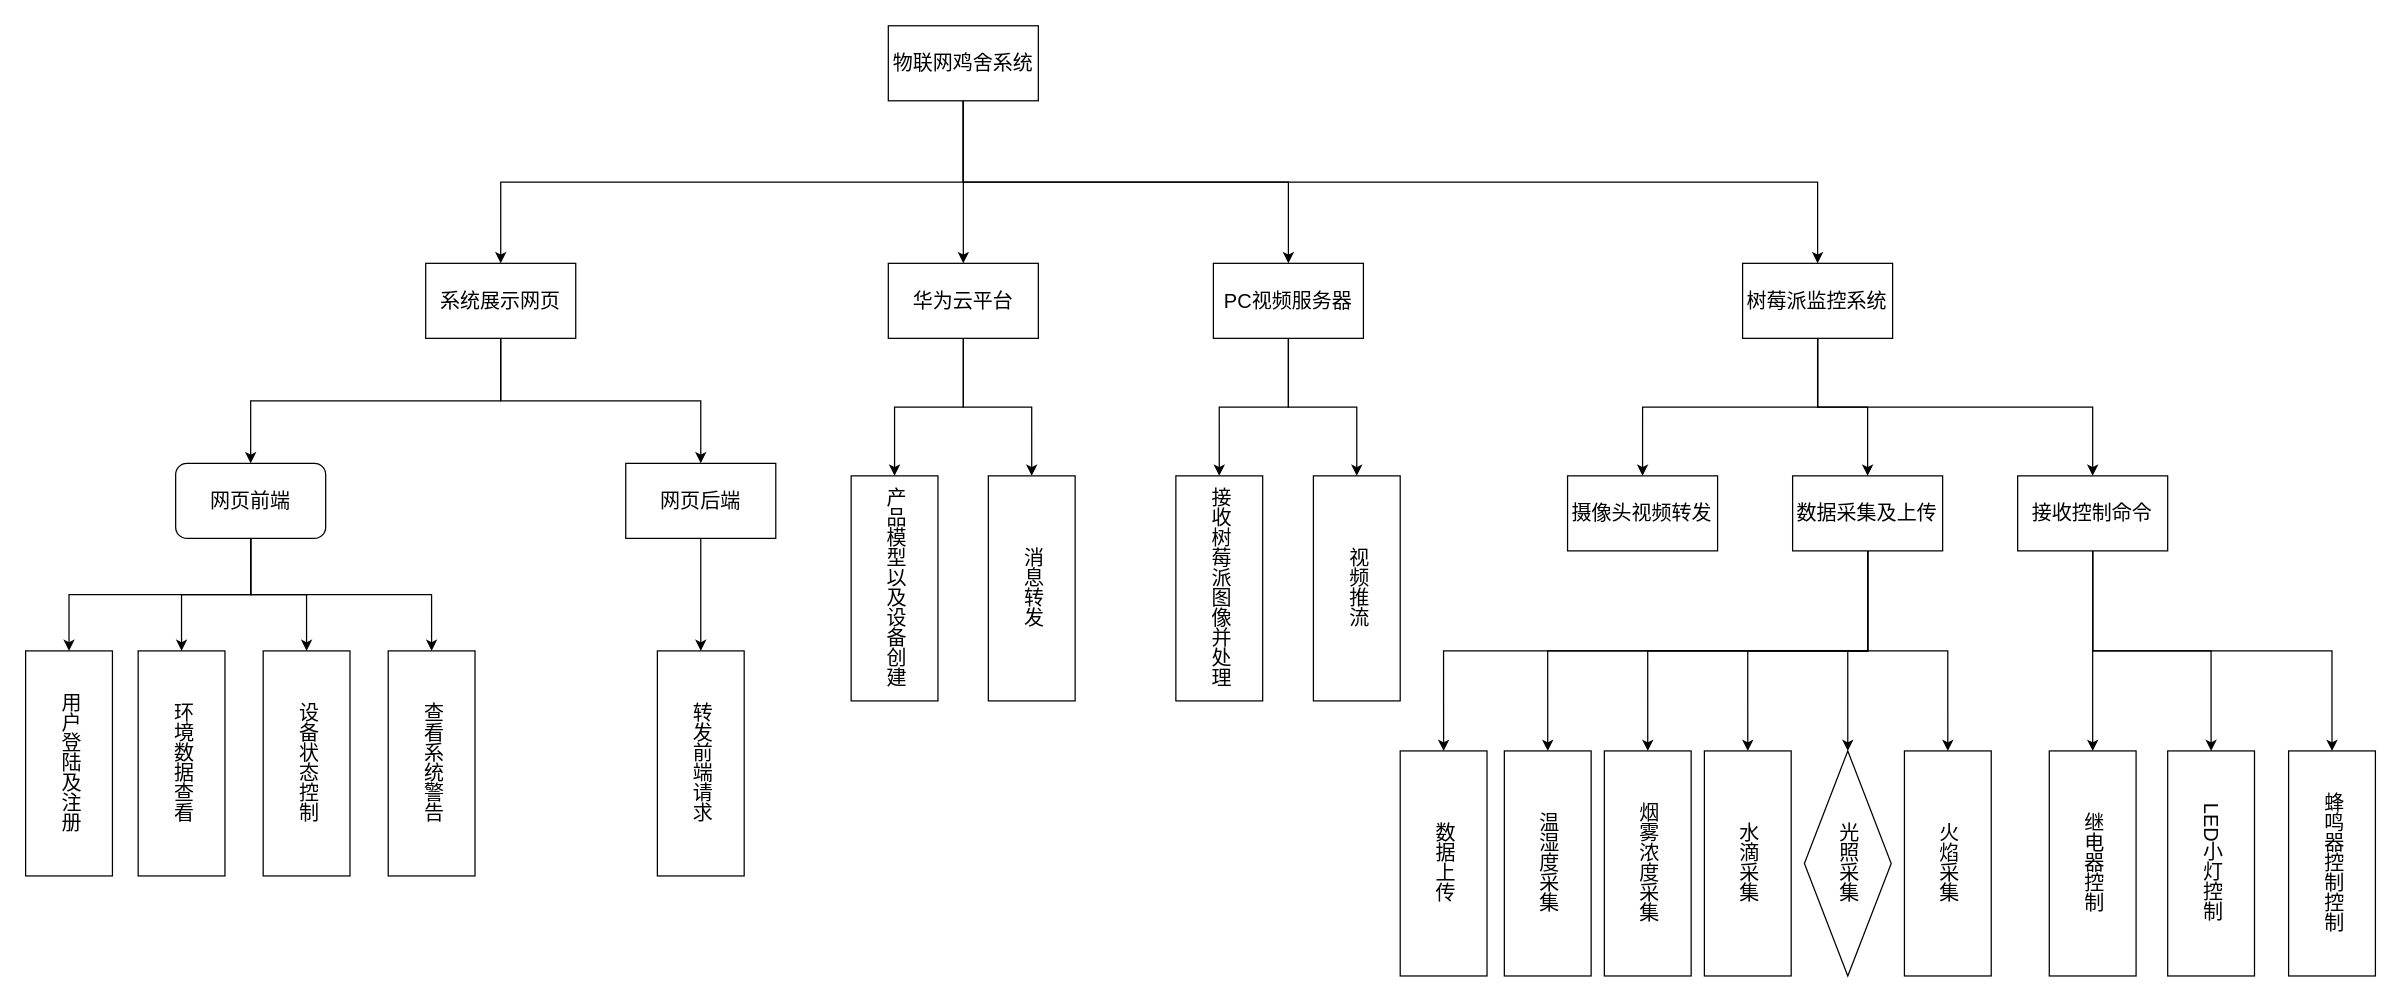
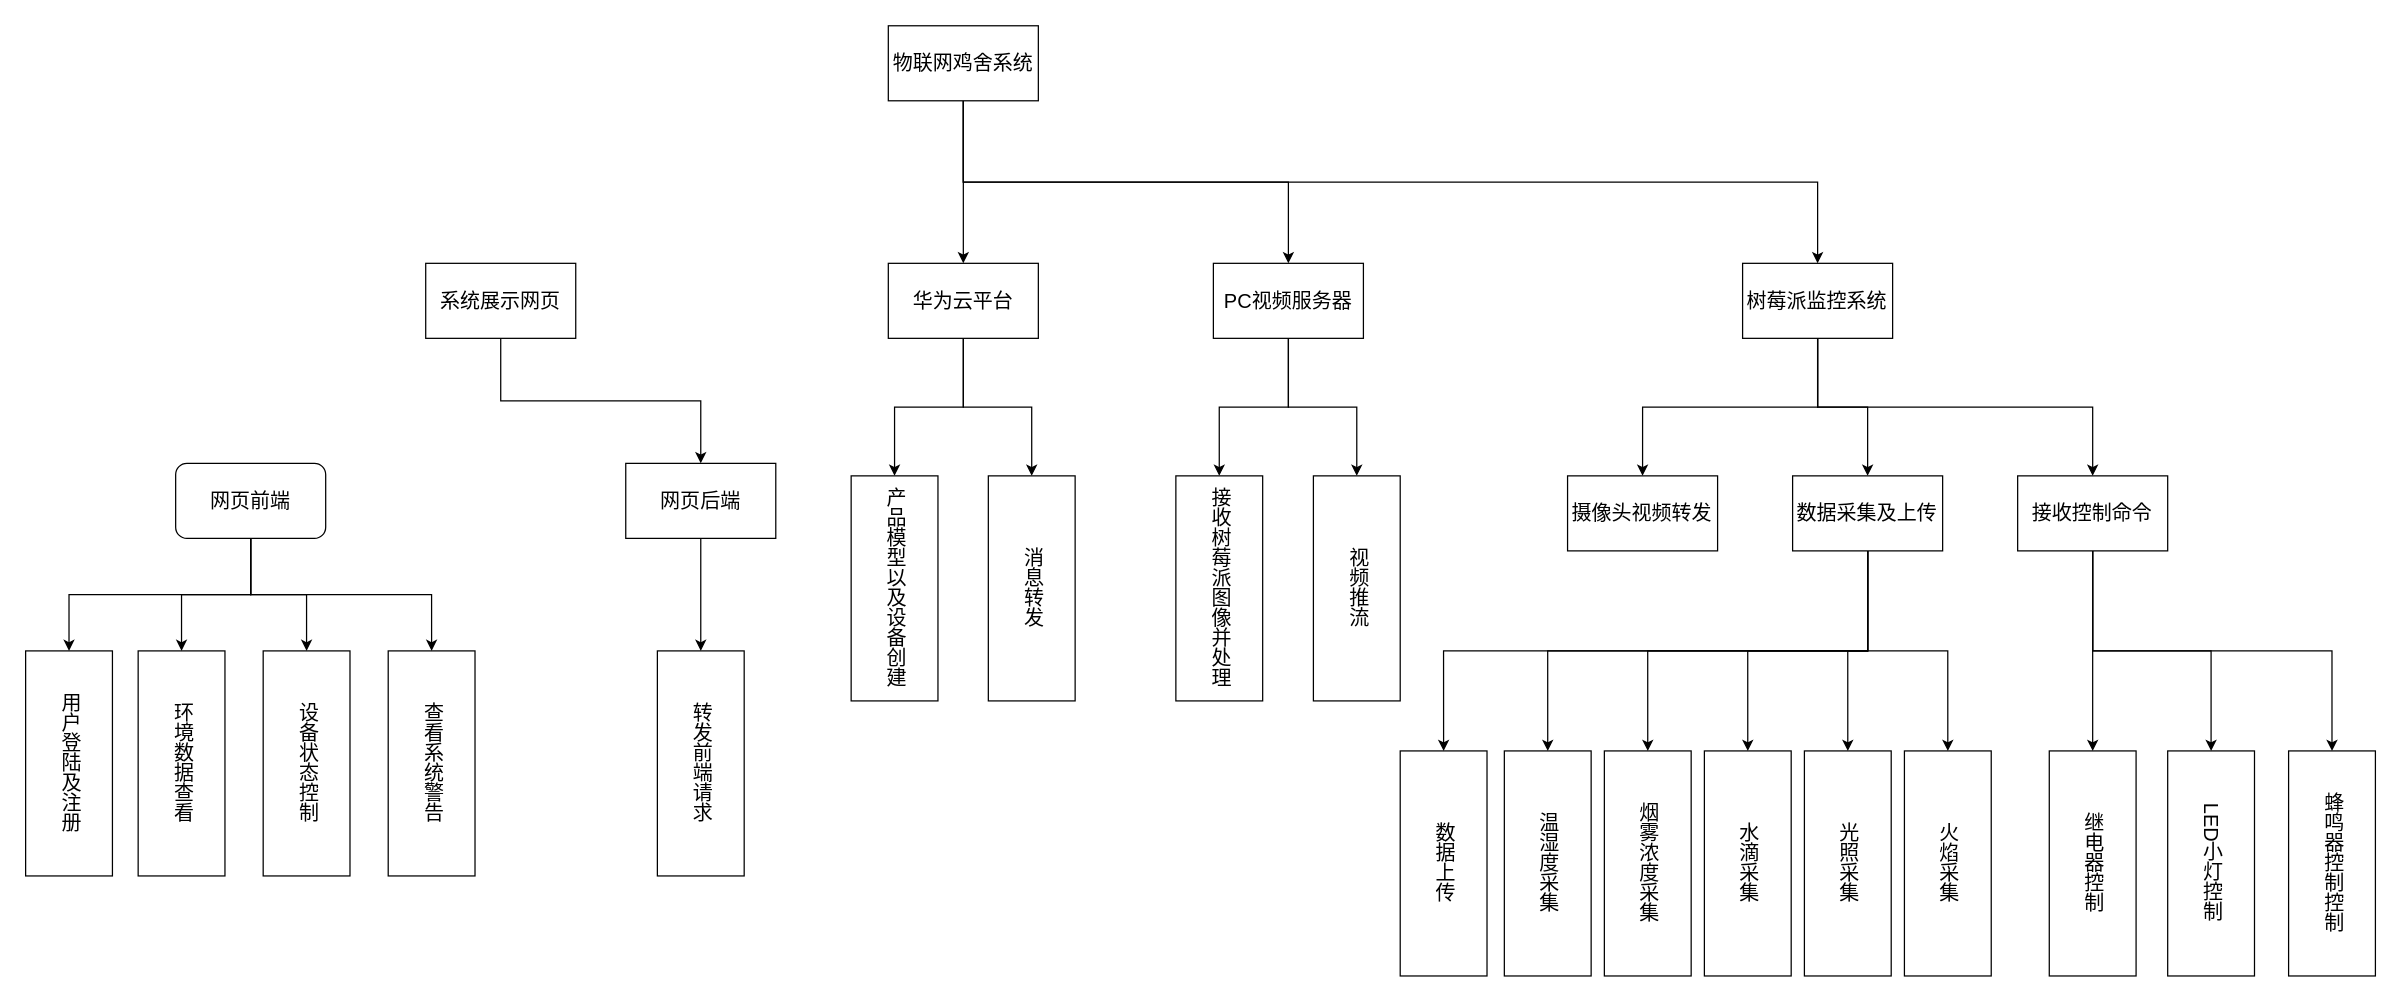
edge "物联网鸡舍系统" -> "系统展示网页": removed
edge "系统展示网页" -> "网页前端": removed
node "光照采集": shape diamond -> rectangle
